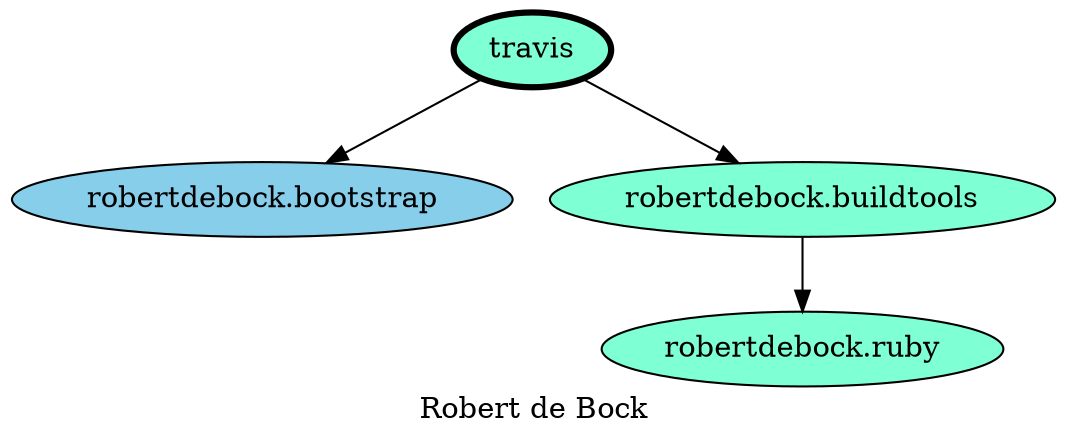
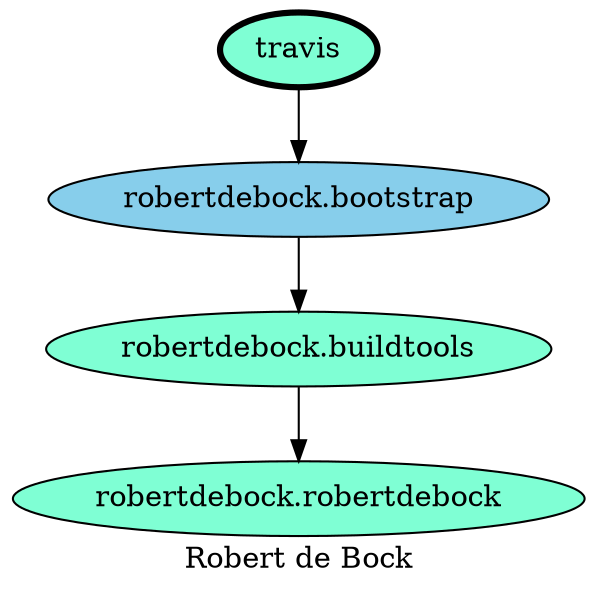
edge "travis" -> "robertdebock.buildtools": now "robertdebock.bootstrap" -> "robertdebock.buildtools"
node "robertdebock.ruby": label "robertdebock.ruby" -> "robertdebock.robertdebock"
